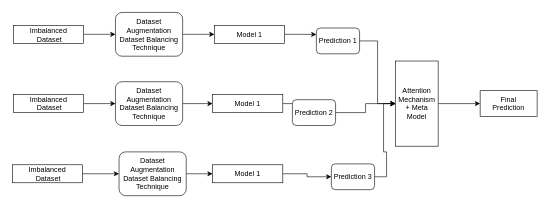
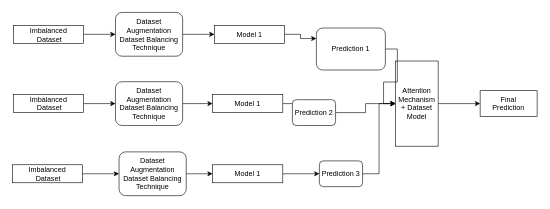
node "Prediction 1": size 43x26 -> 69x42
node "Attention Mechanism + Meta Model": label "Attention Mechanism + Meta Model" -> "Attention Mechanism + Dataset Model"
node "Prediction 3": moved (353, 177) -> (341, 174)
